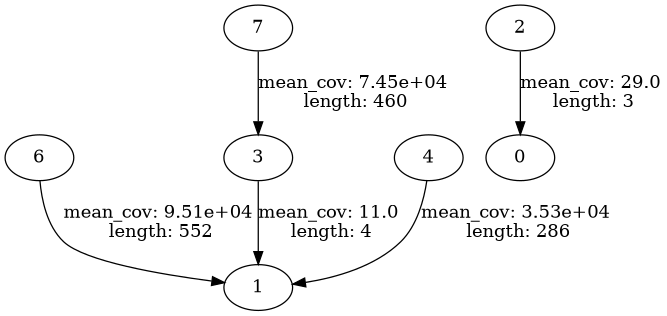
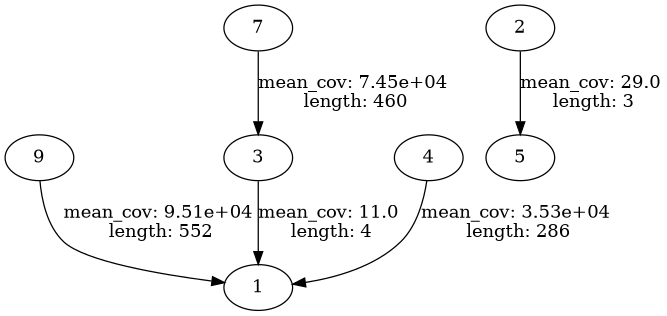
node "6": label "6" -> "9"
node "0": label "0" -> "5"
